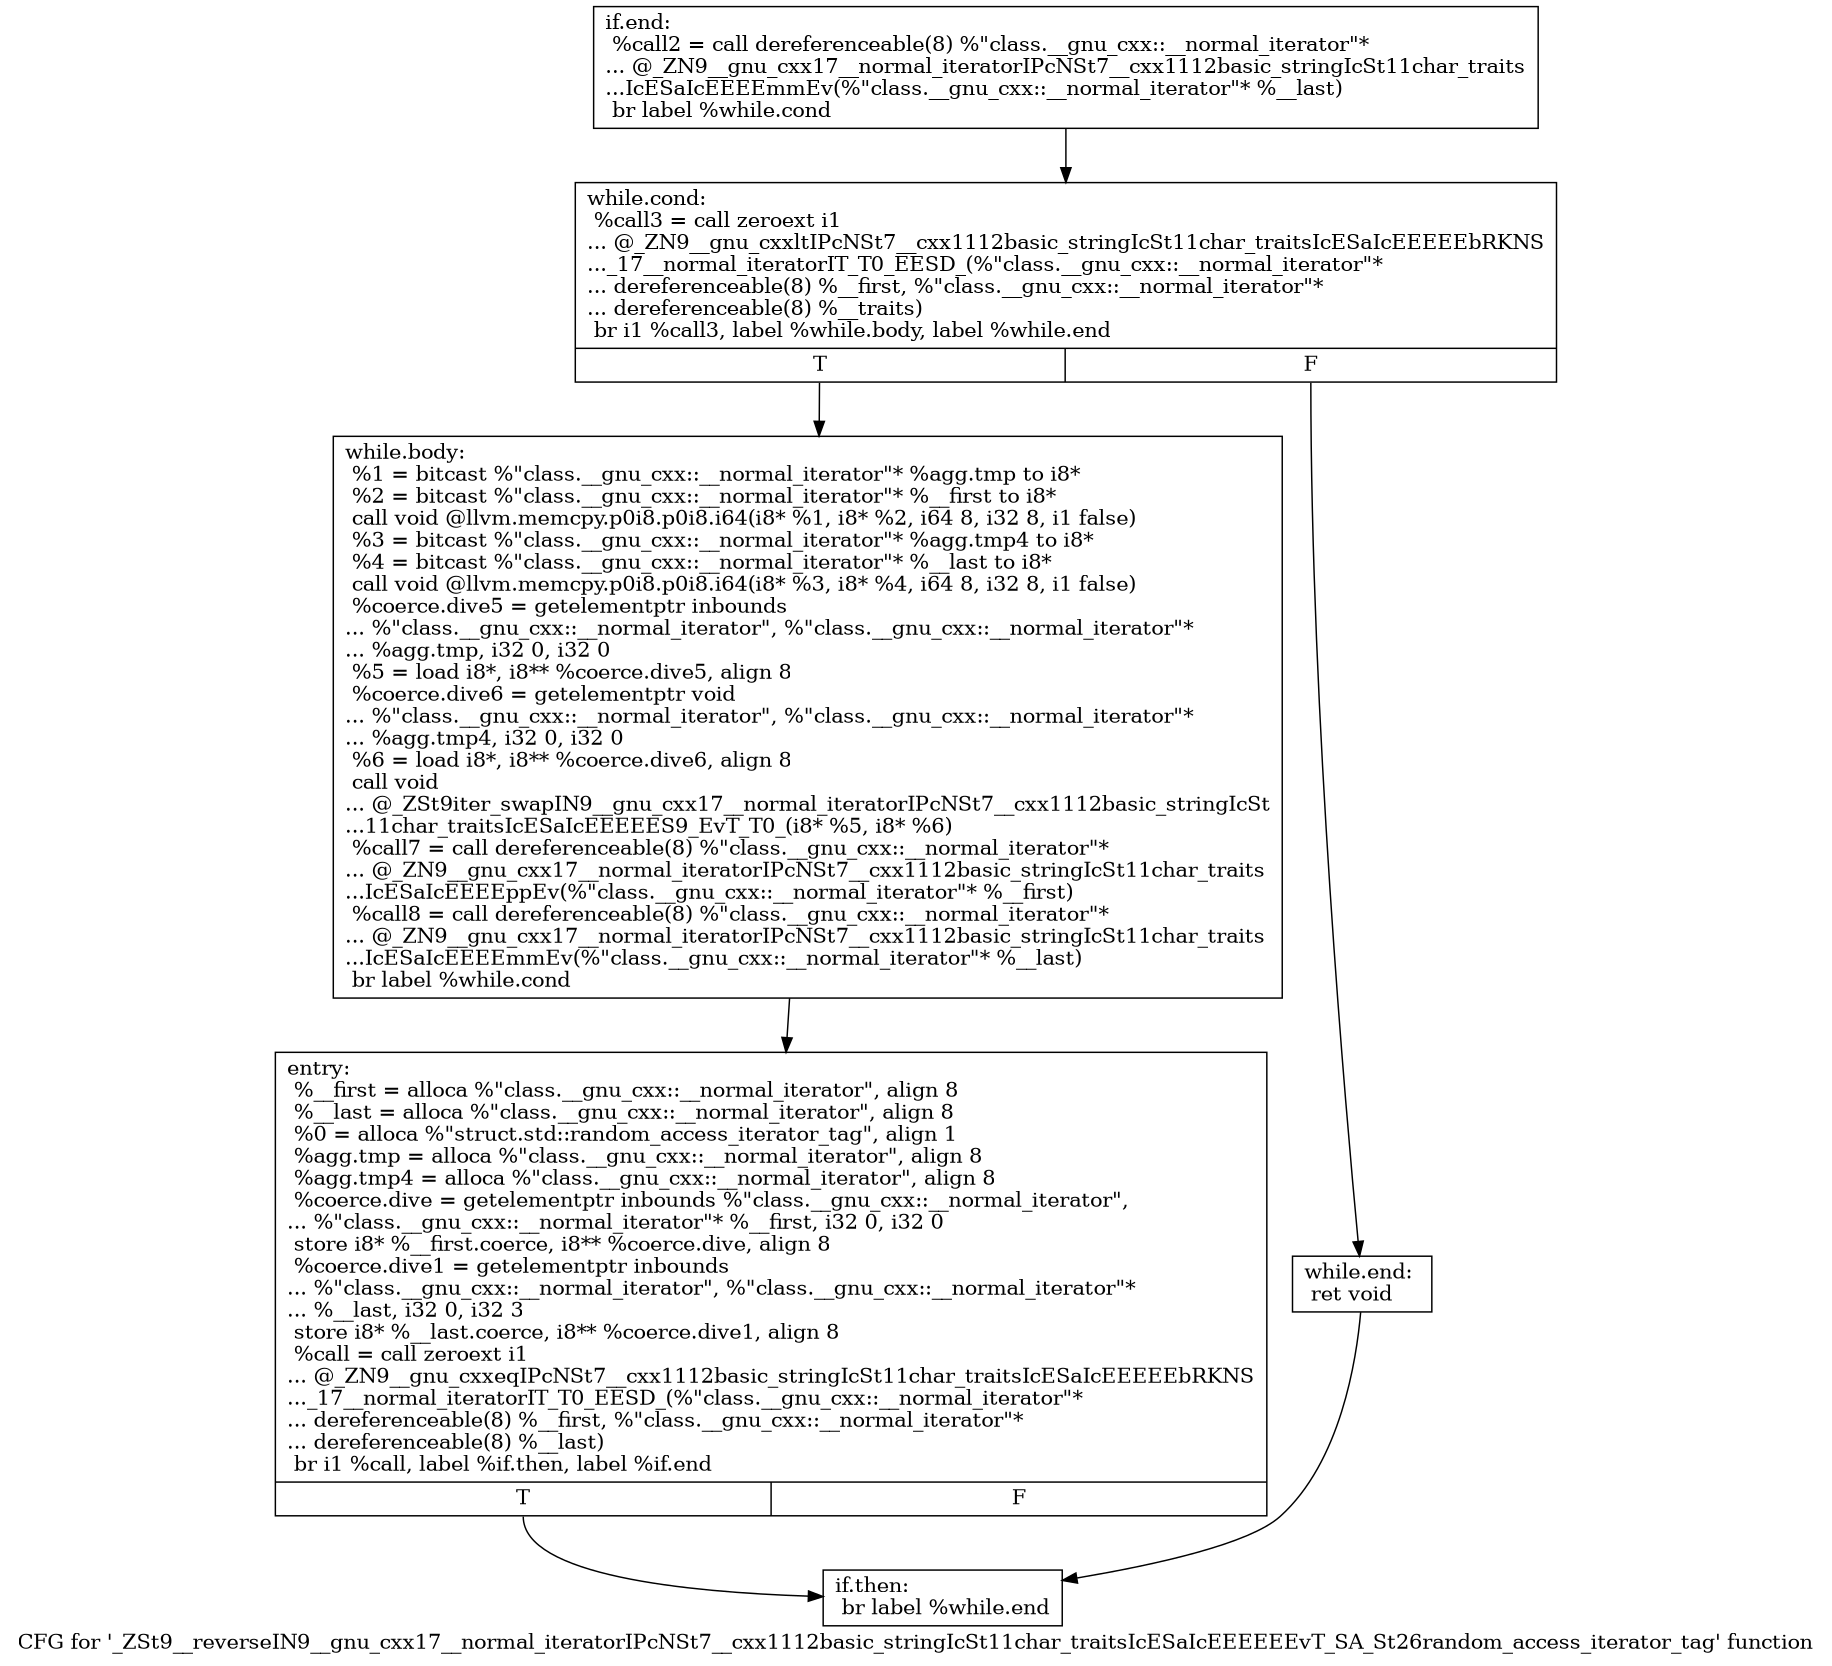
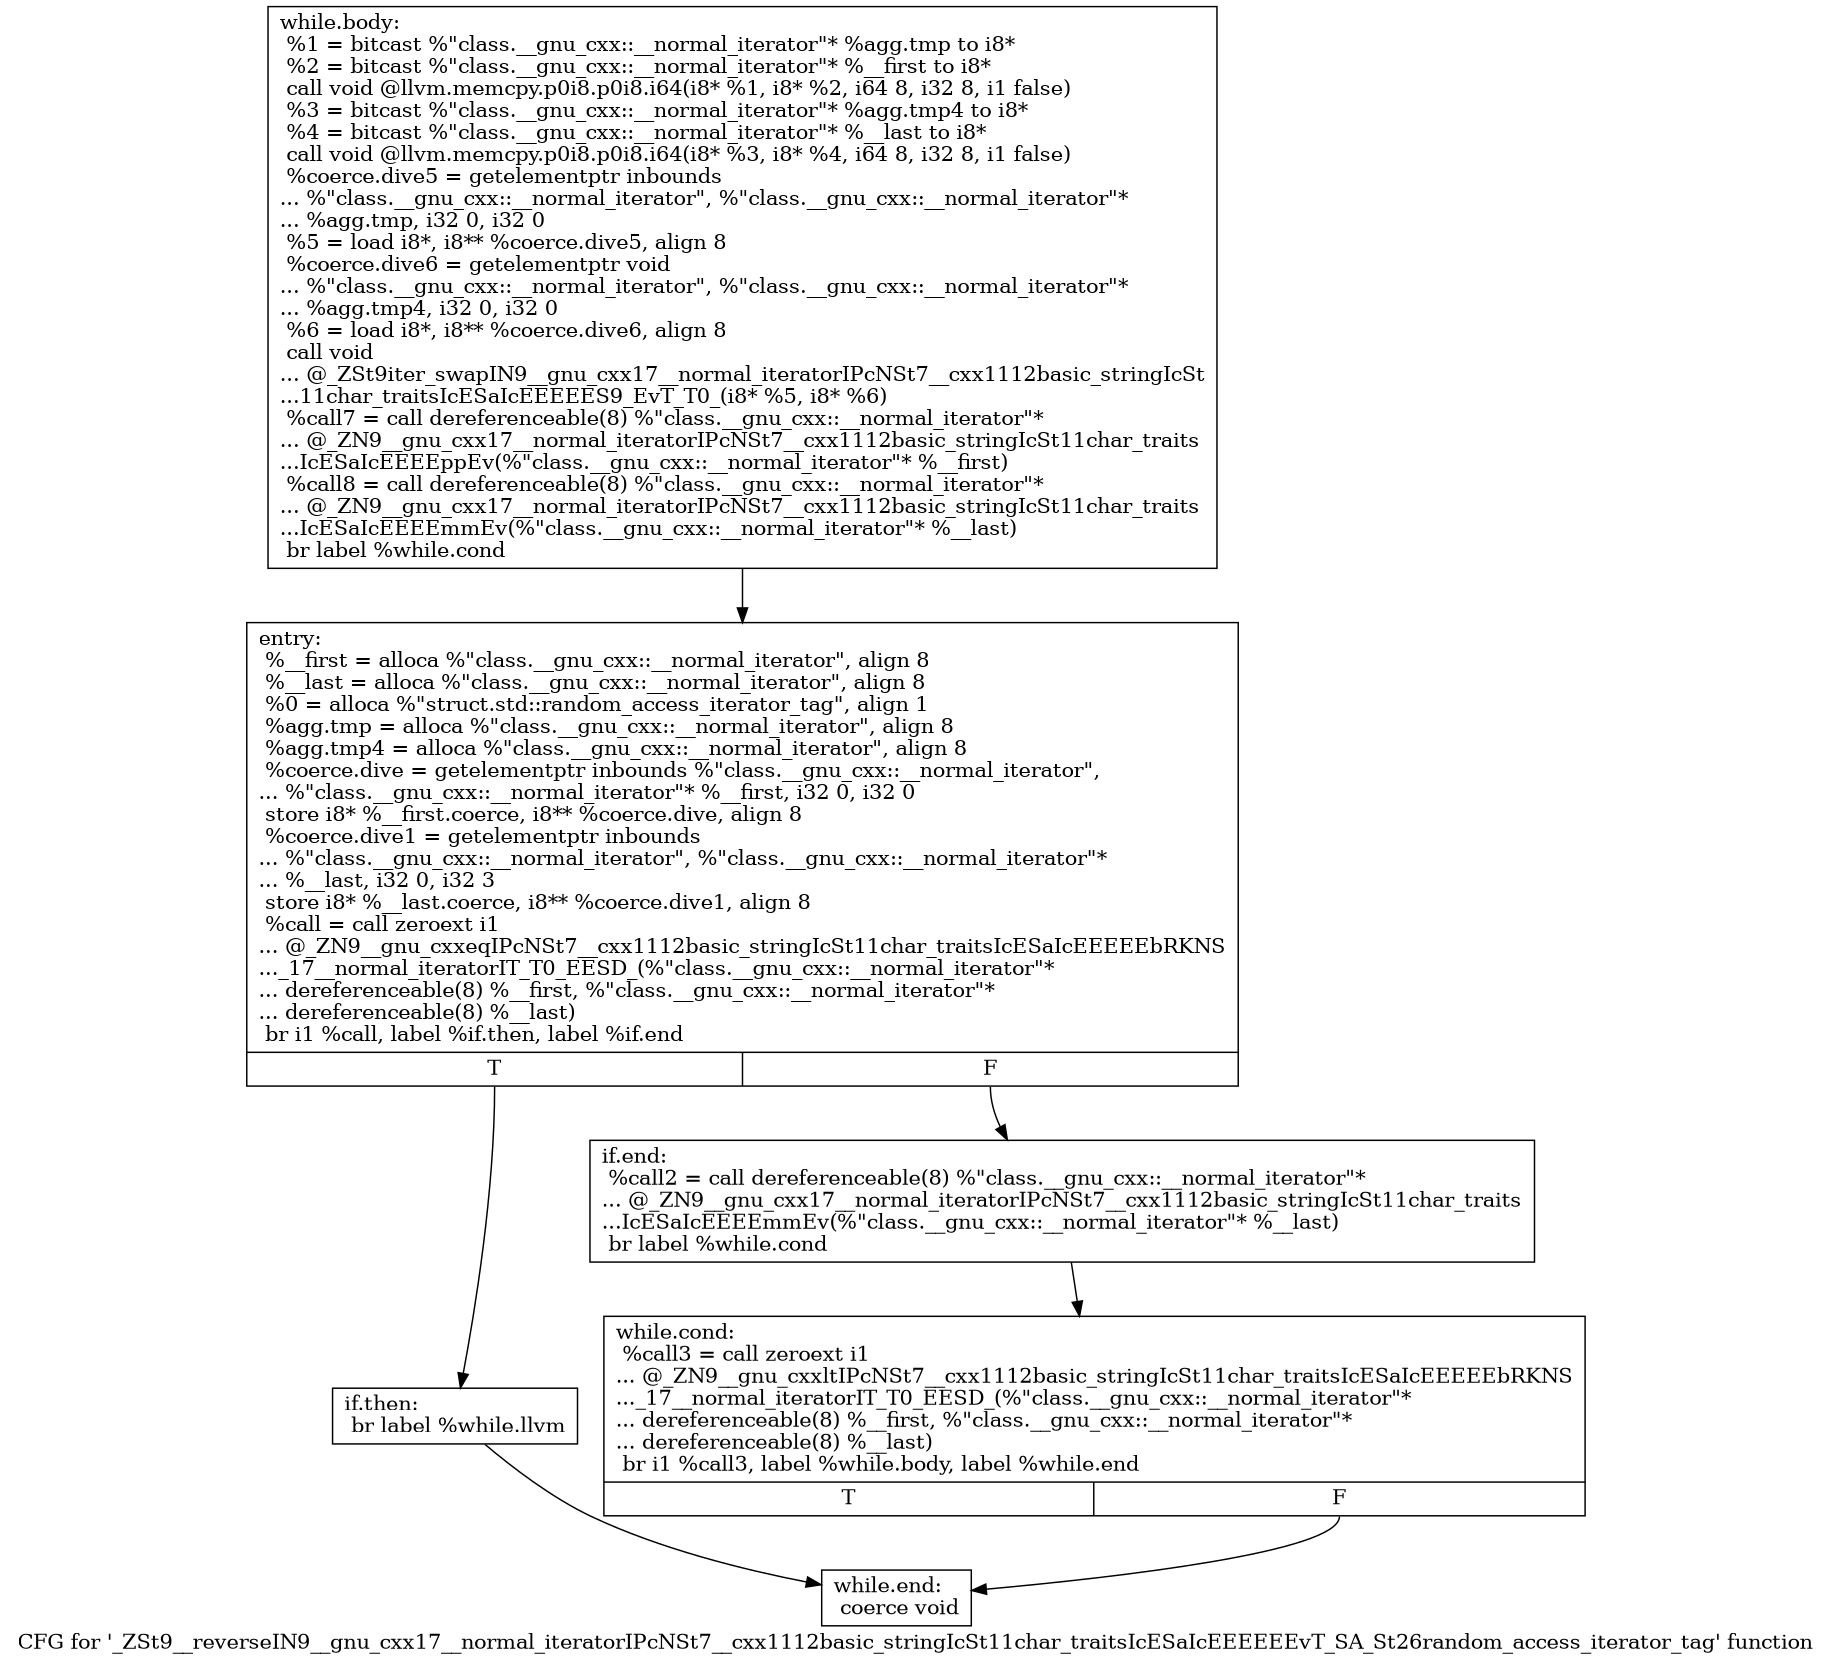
node "while.cond:": text "... dereferenceable(8) %__traits)" -> "... dereferenceable(8) %__last)"
edge "while.cond:" -> "while.body:": removed
edge "entry:" -> "if.end:": added
node "while.end:": text "ret void" -> "coerce void"
edge "while.end:" -> "if.then:": reversed
node "if.then:": text "br label %while.end" -> "br label %while.llvm"
